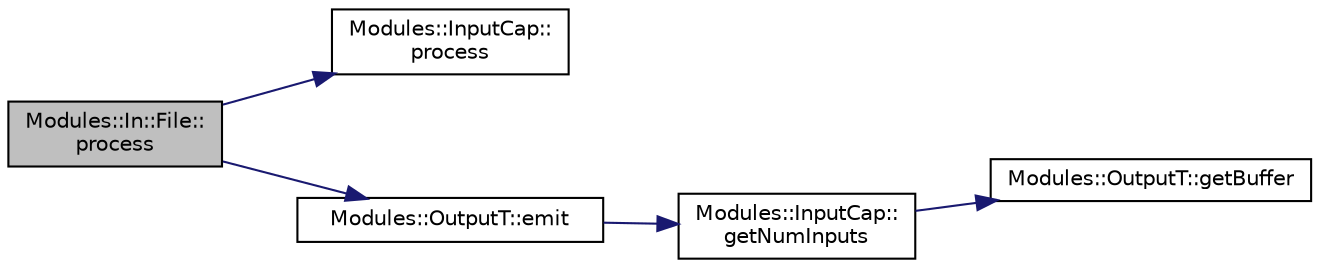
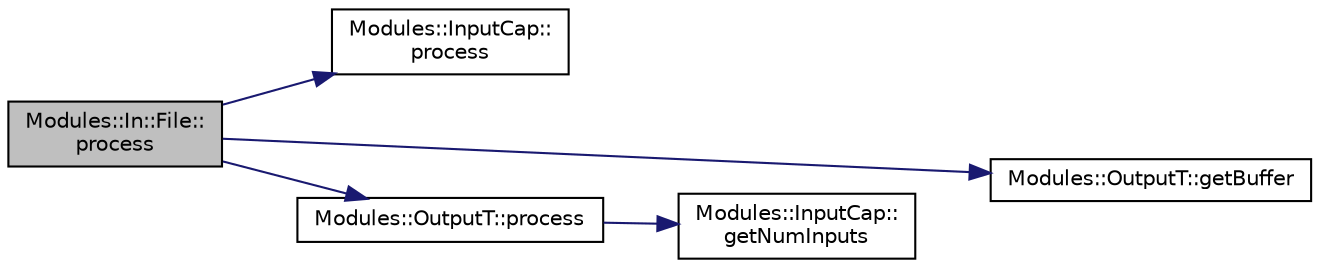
edge "Modules::InputCap:: getNumInputs" -> "Modules::OutputT::getBuffer": now "Modules::In::File:: process" -> "Modules::OutputT::getBuffer"
node "Modules::OutputT::emit": label "Modules::OutputT::emit" -> "Modules::OutputT::process"
